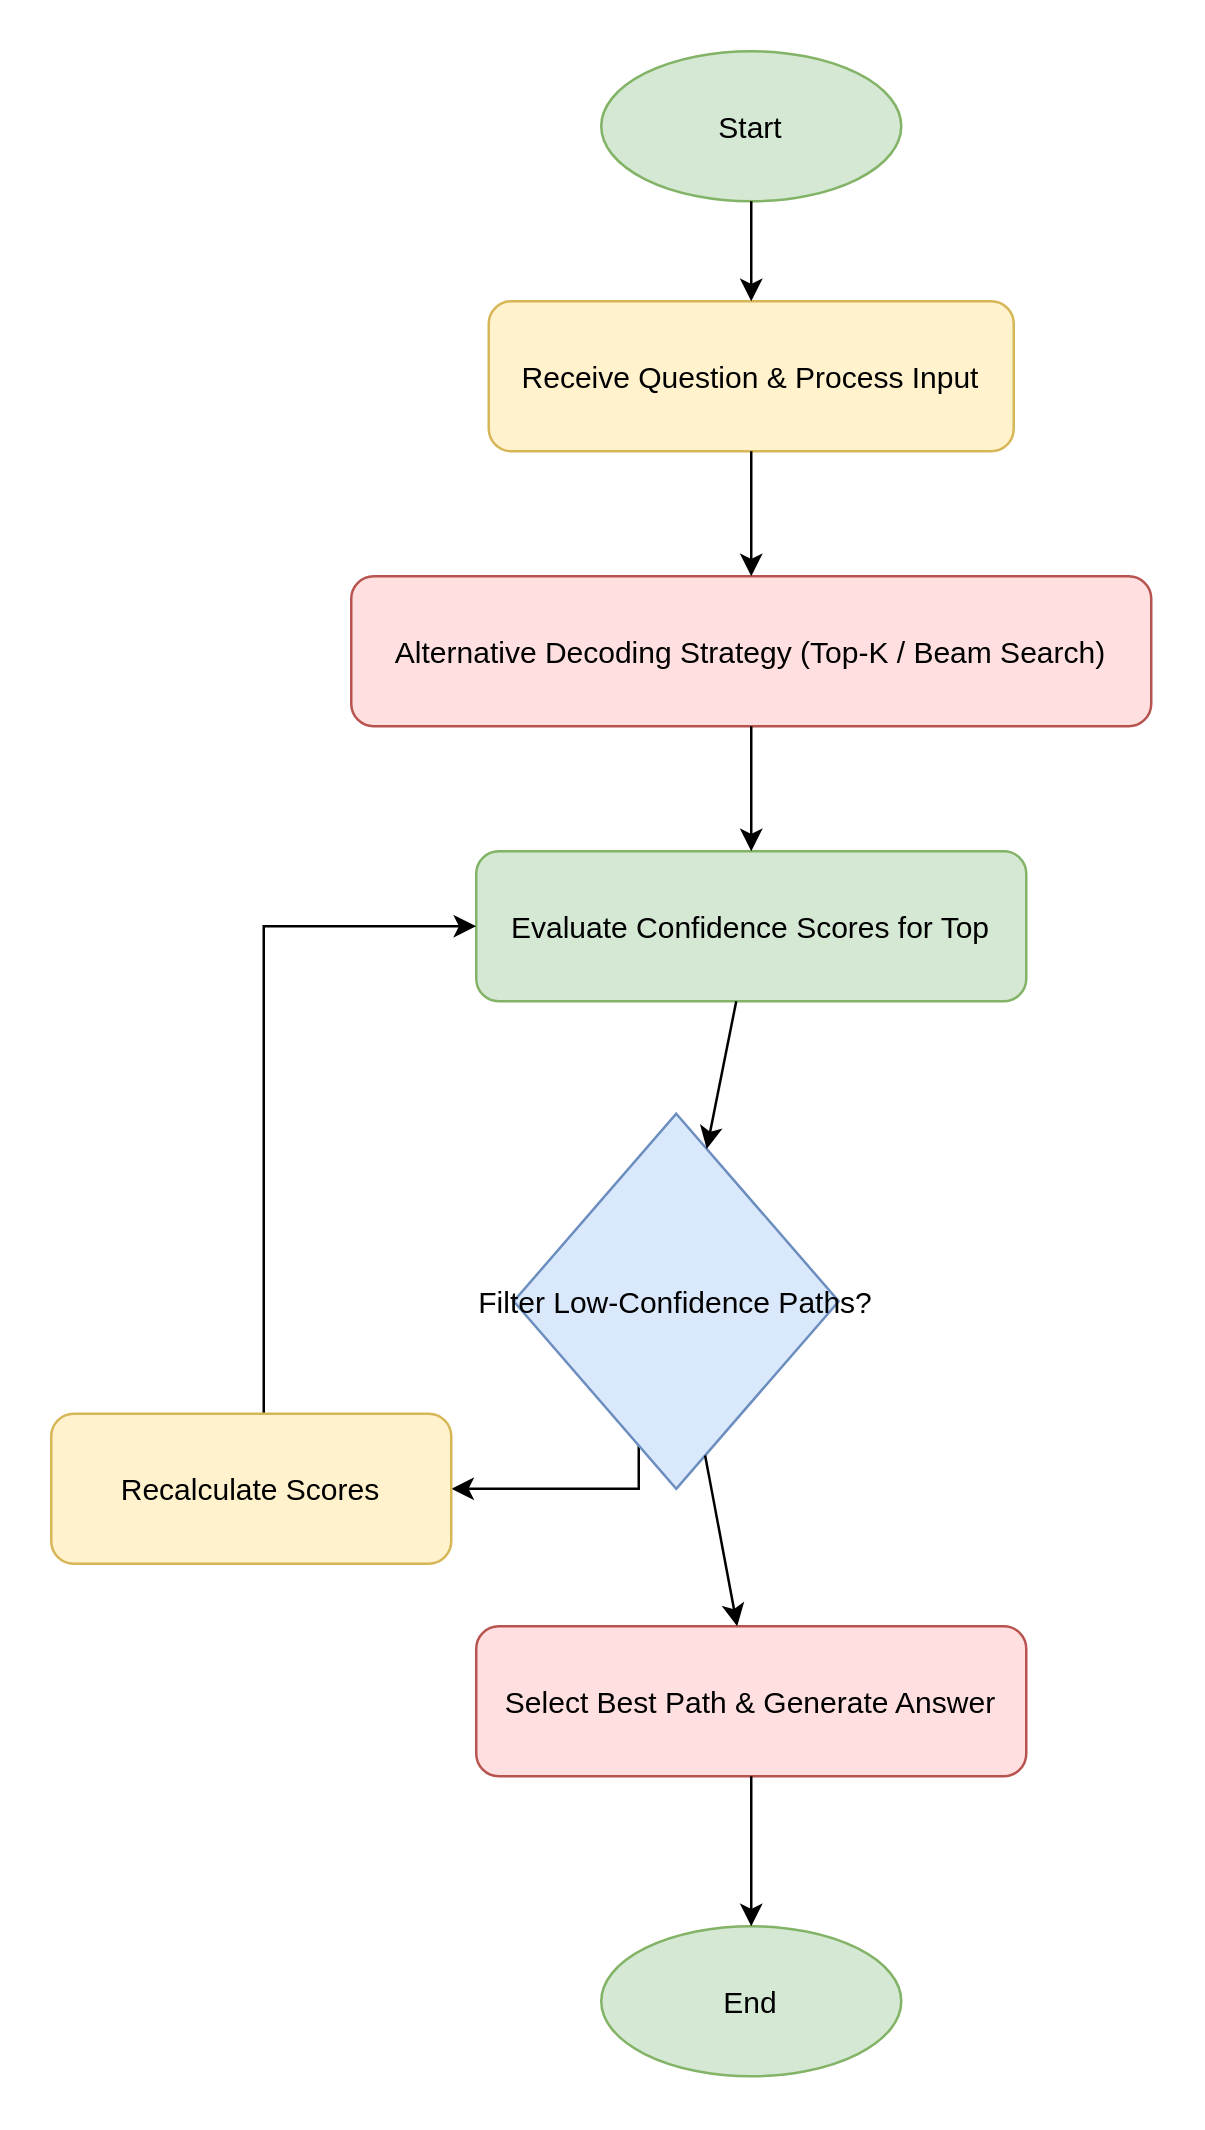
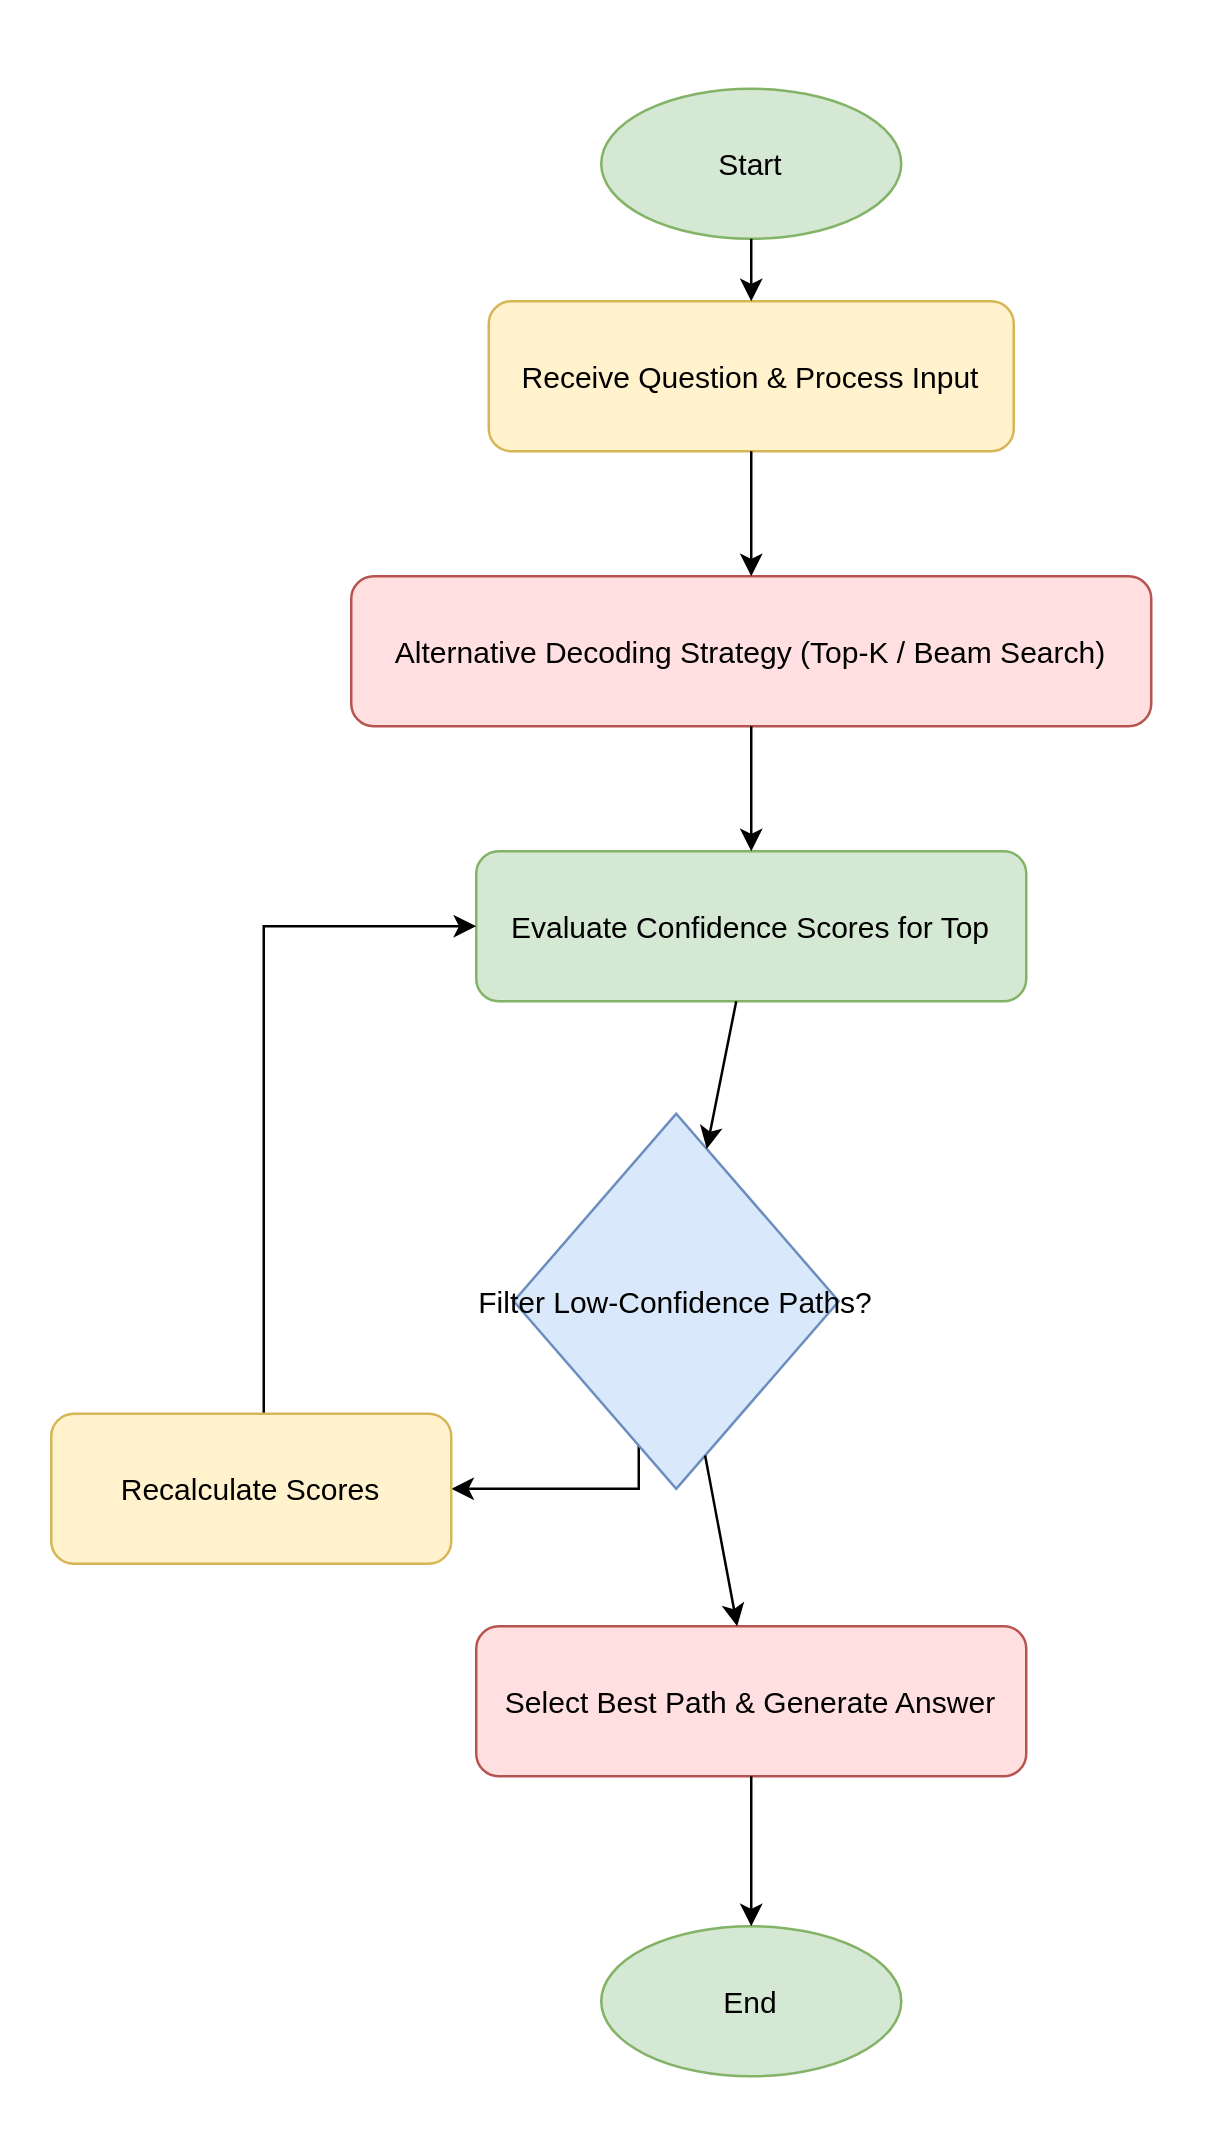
node "Start": moved (751, 126) -> (751, 164)
